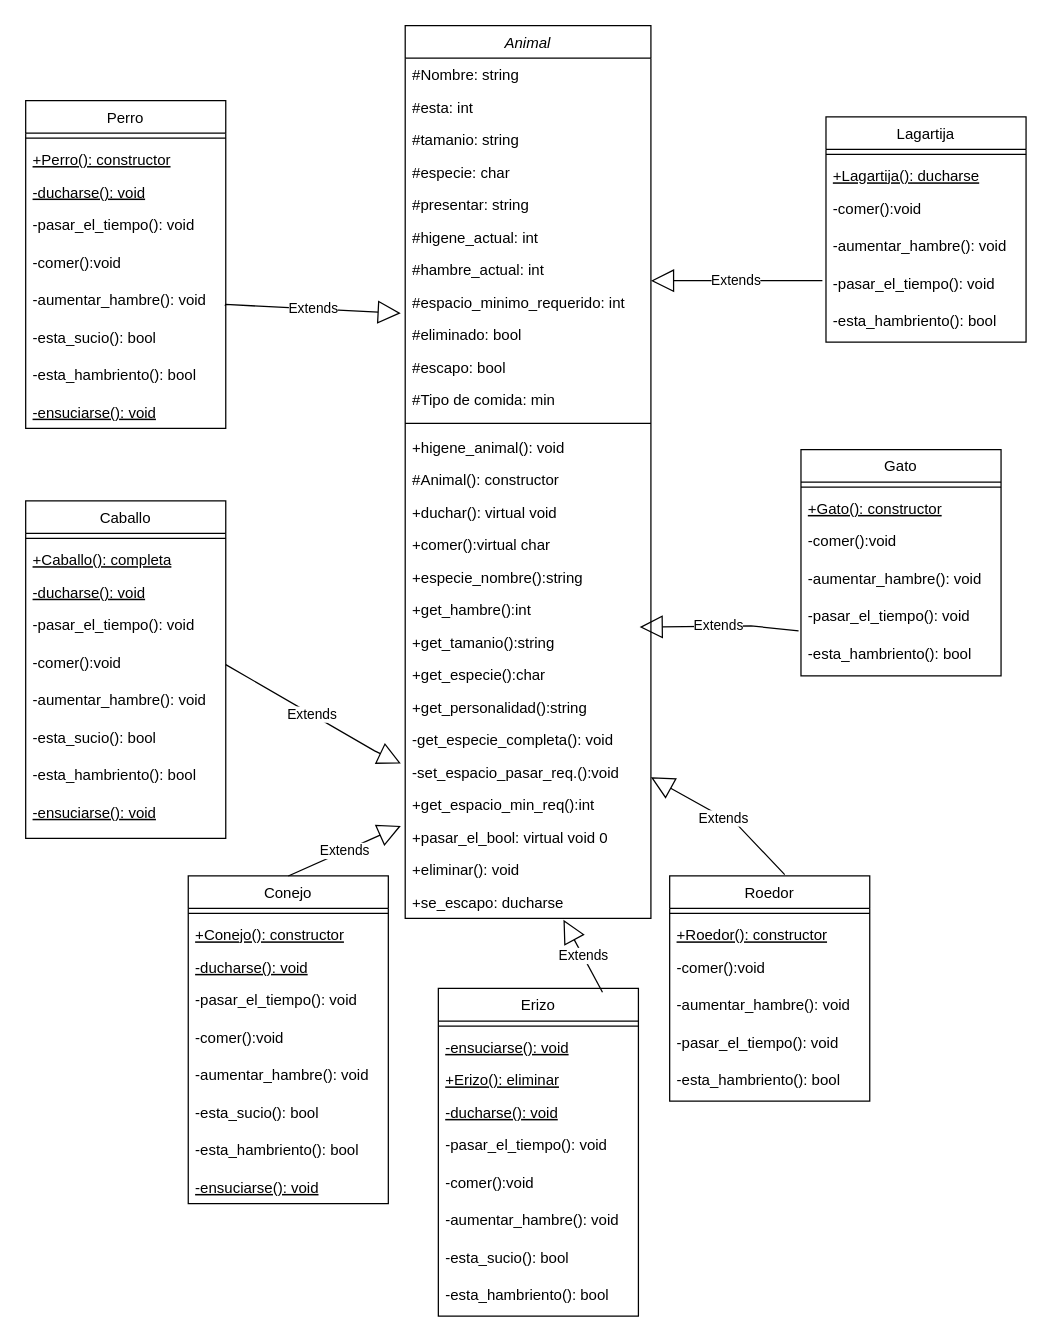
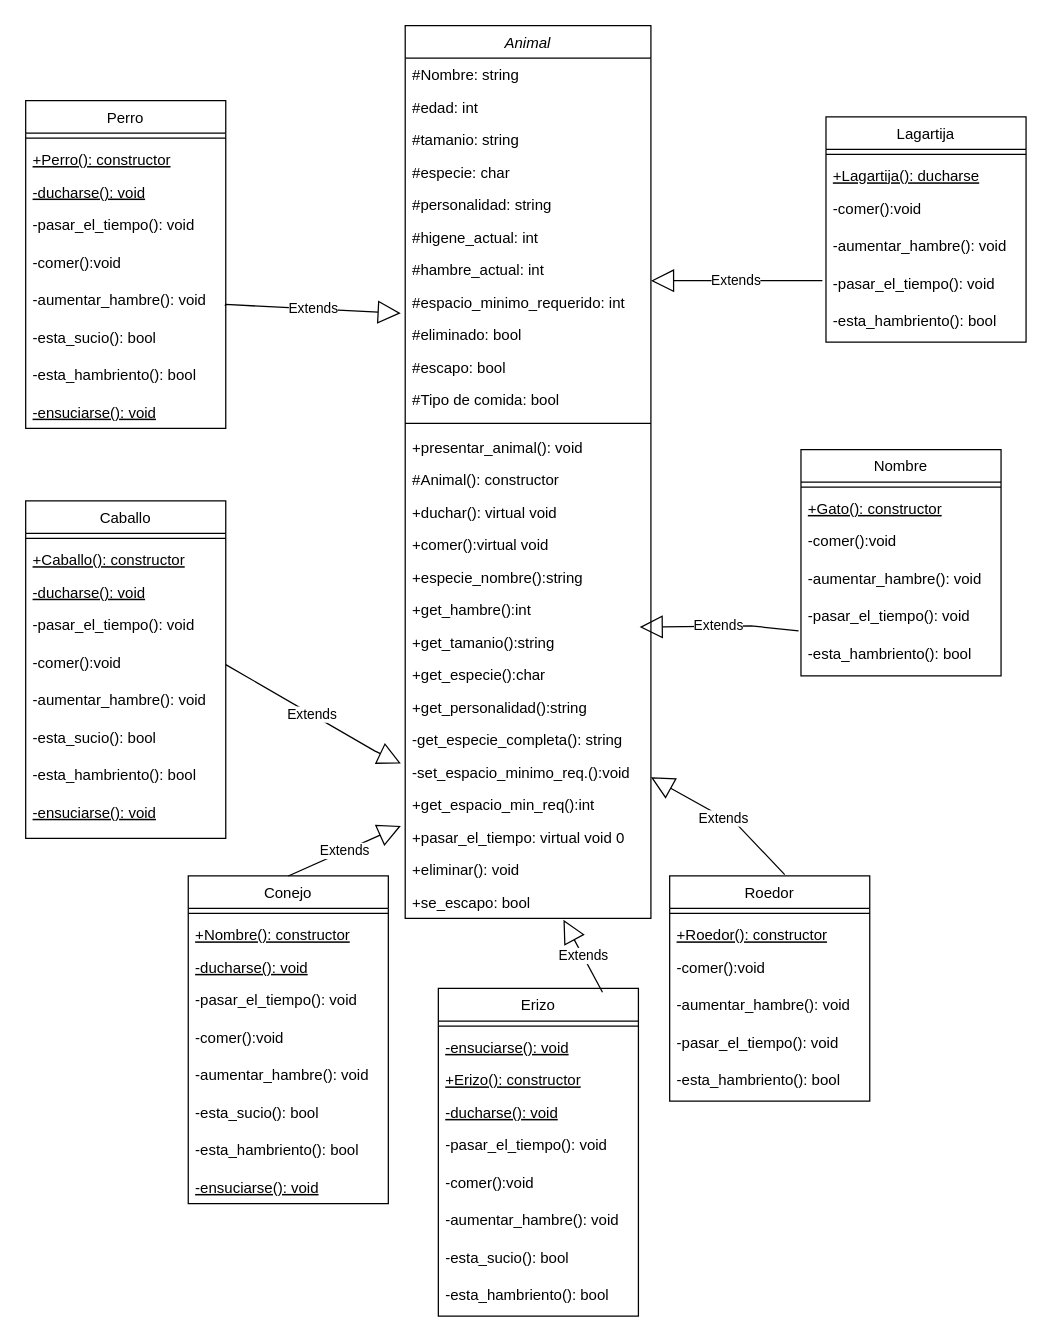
node "#esta: int": label "#esta: int" -> "#edad: int"
node "#presentar: string": label "#presentar: string" -> "#personalidad: string"
node "#Tipo de comida: min": label "#Tipo de comida: min" -> "#Tipo de comida: bool"
node "+higene_animal(): void": label "+higene_animal(): void" -> "+presentar_animal(): void"
node "Gato": label "Gato" -> "Nombre"
node "+comer():virtual char": label "+comer():virtual char" -> "+comer():virtual void"
node "+Caballo(): completa": label "+Caballo(): completa" -> "+Caballo(): constructor"
node "-get_especie_completa(): void": label "-get_especie_completa(): void" -> "-get_especie_completa(): string"
node "-set_espacio_pasar_req.():void": label "-set_espacio_pasar_req.():void" -> "-set_espacio_minimo_req.():void"
node "+pasar_el_bool: virtual void 0": label "+pasar_el_bool: virtual void 0" -> "+pasar_el_tiempo: virtual void 0"
node "+se_escapo: ducharse": label "+se_escapo: ducharse" -> "+se_escapo: bool"
node "+Conejo(): constructor": label "+Conejo(): constructor" -> "+Nombre(): constructor"
node "+Erizo(): eliminar": label "+Erizo(): eliminar" -> "+Erizo(): constructor"
